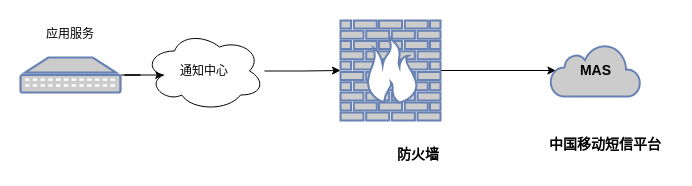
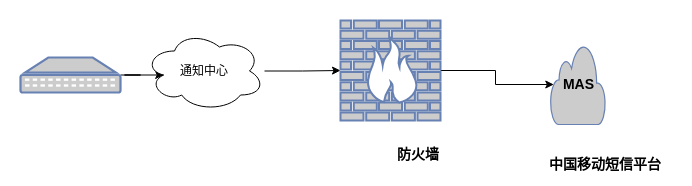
node "应用服务": removed
node "MAS": size 90x52 -> 55x80
node "中国移动短信平台": moved (606, 145) -> (606, 165)
